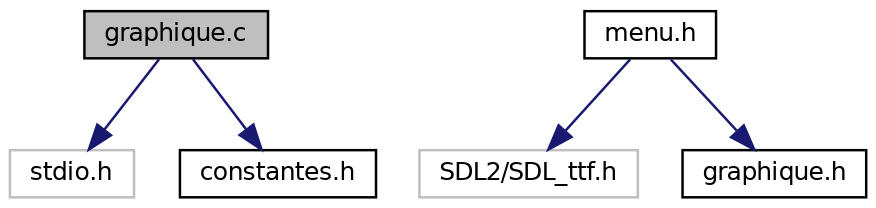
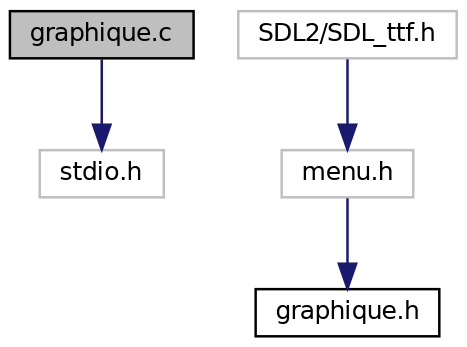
node "menu.h": color black -> grey75
edge "menu.h" -> "SDL2/SDL_ttf.h": reversed
node "constantes.h": removed
